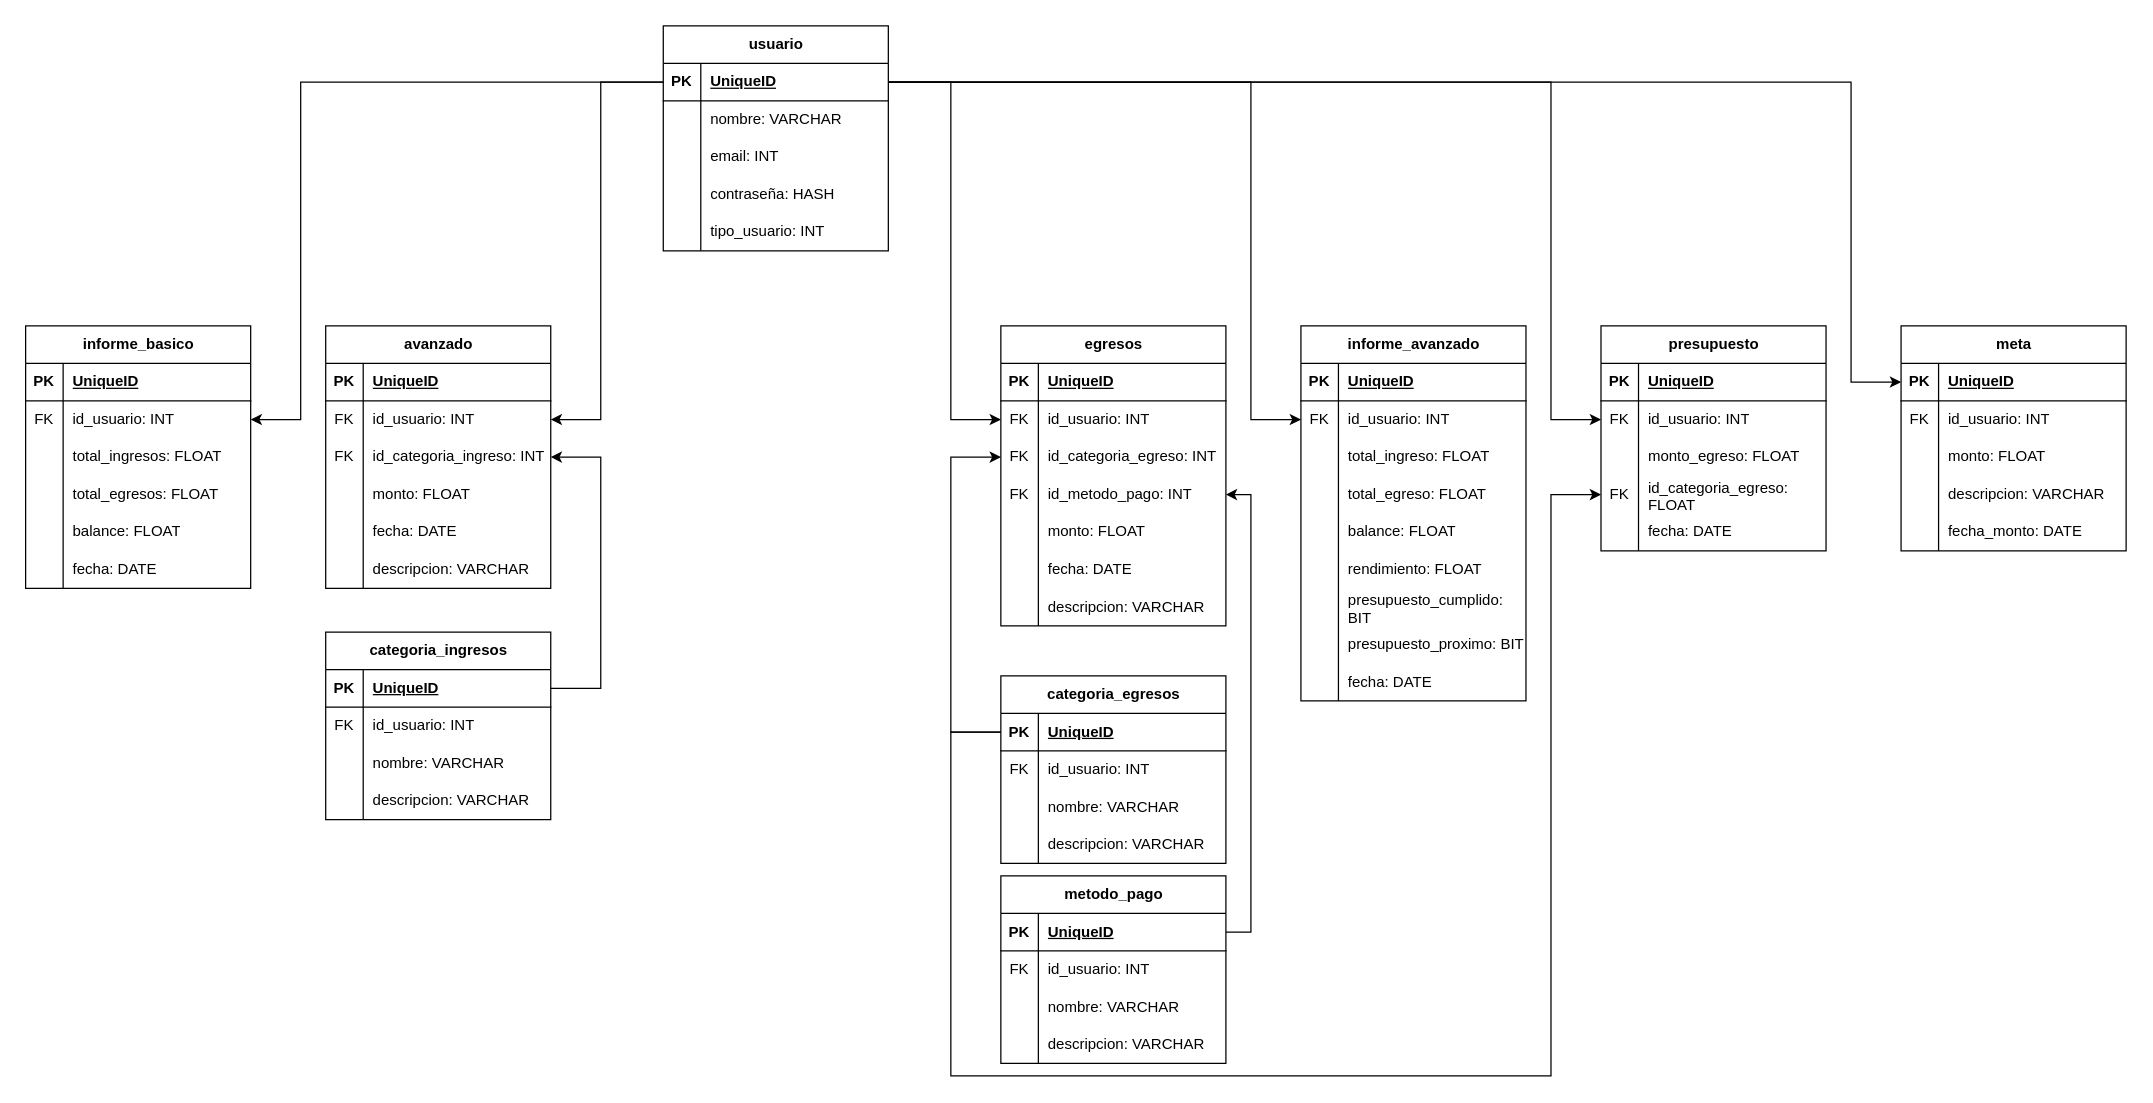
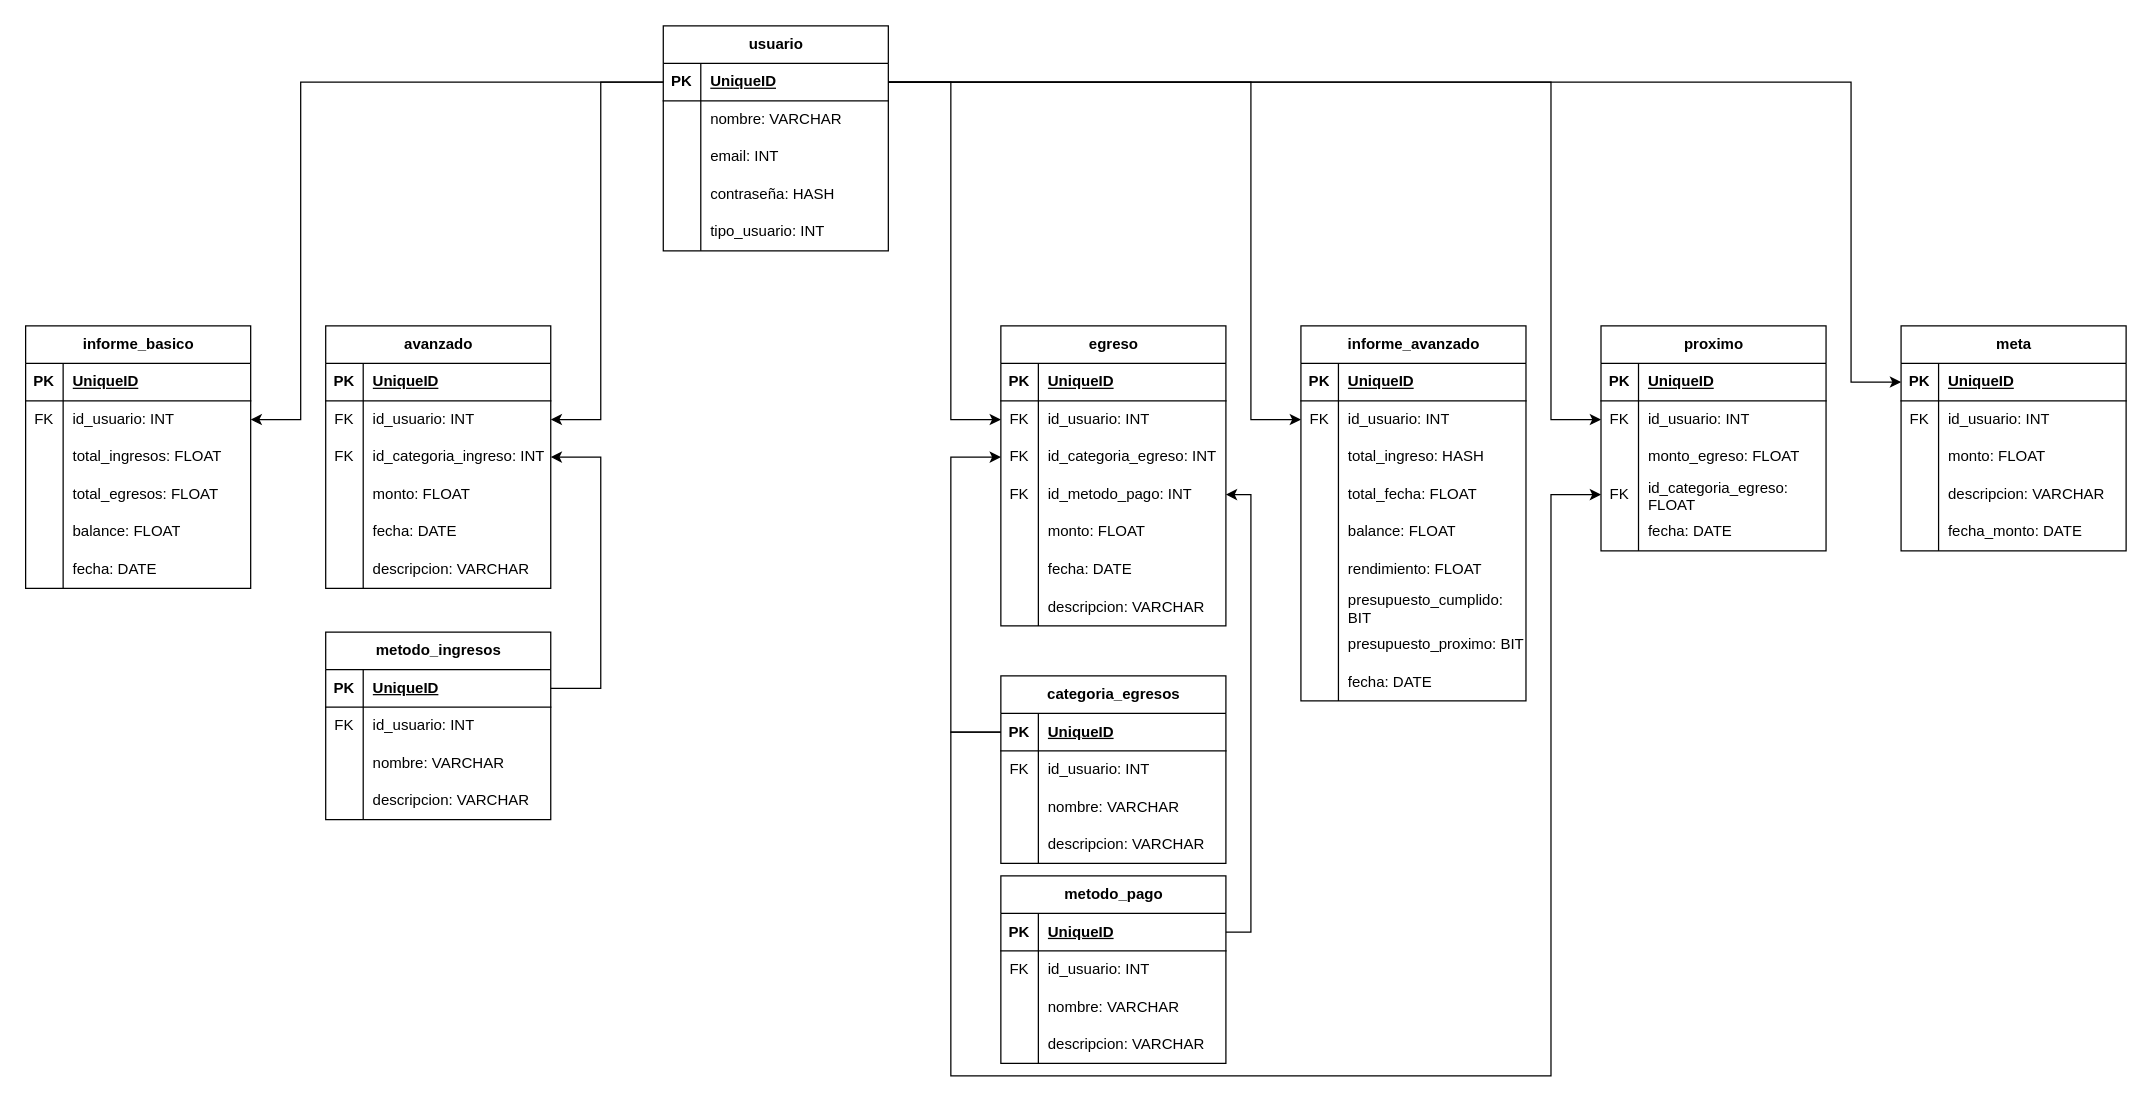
node "egresos": label "egresos" -> "egreso"
node "presupuesto": label "presupuesto" -> "proximo"
node "total_ingreso: FLOAT": label "total_ingreso: FLOAT" -> "total_ingreso: HASH"
node "total_egreso: FLOAT": label "total_egreso: FLOAT" -> "total_fecha: FLOAT"
node "categoria_ingresos": label "categoria_ingresos" -> "metodo_ingresos"
